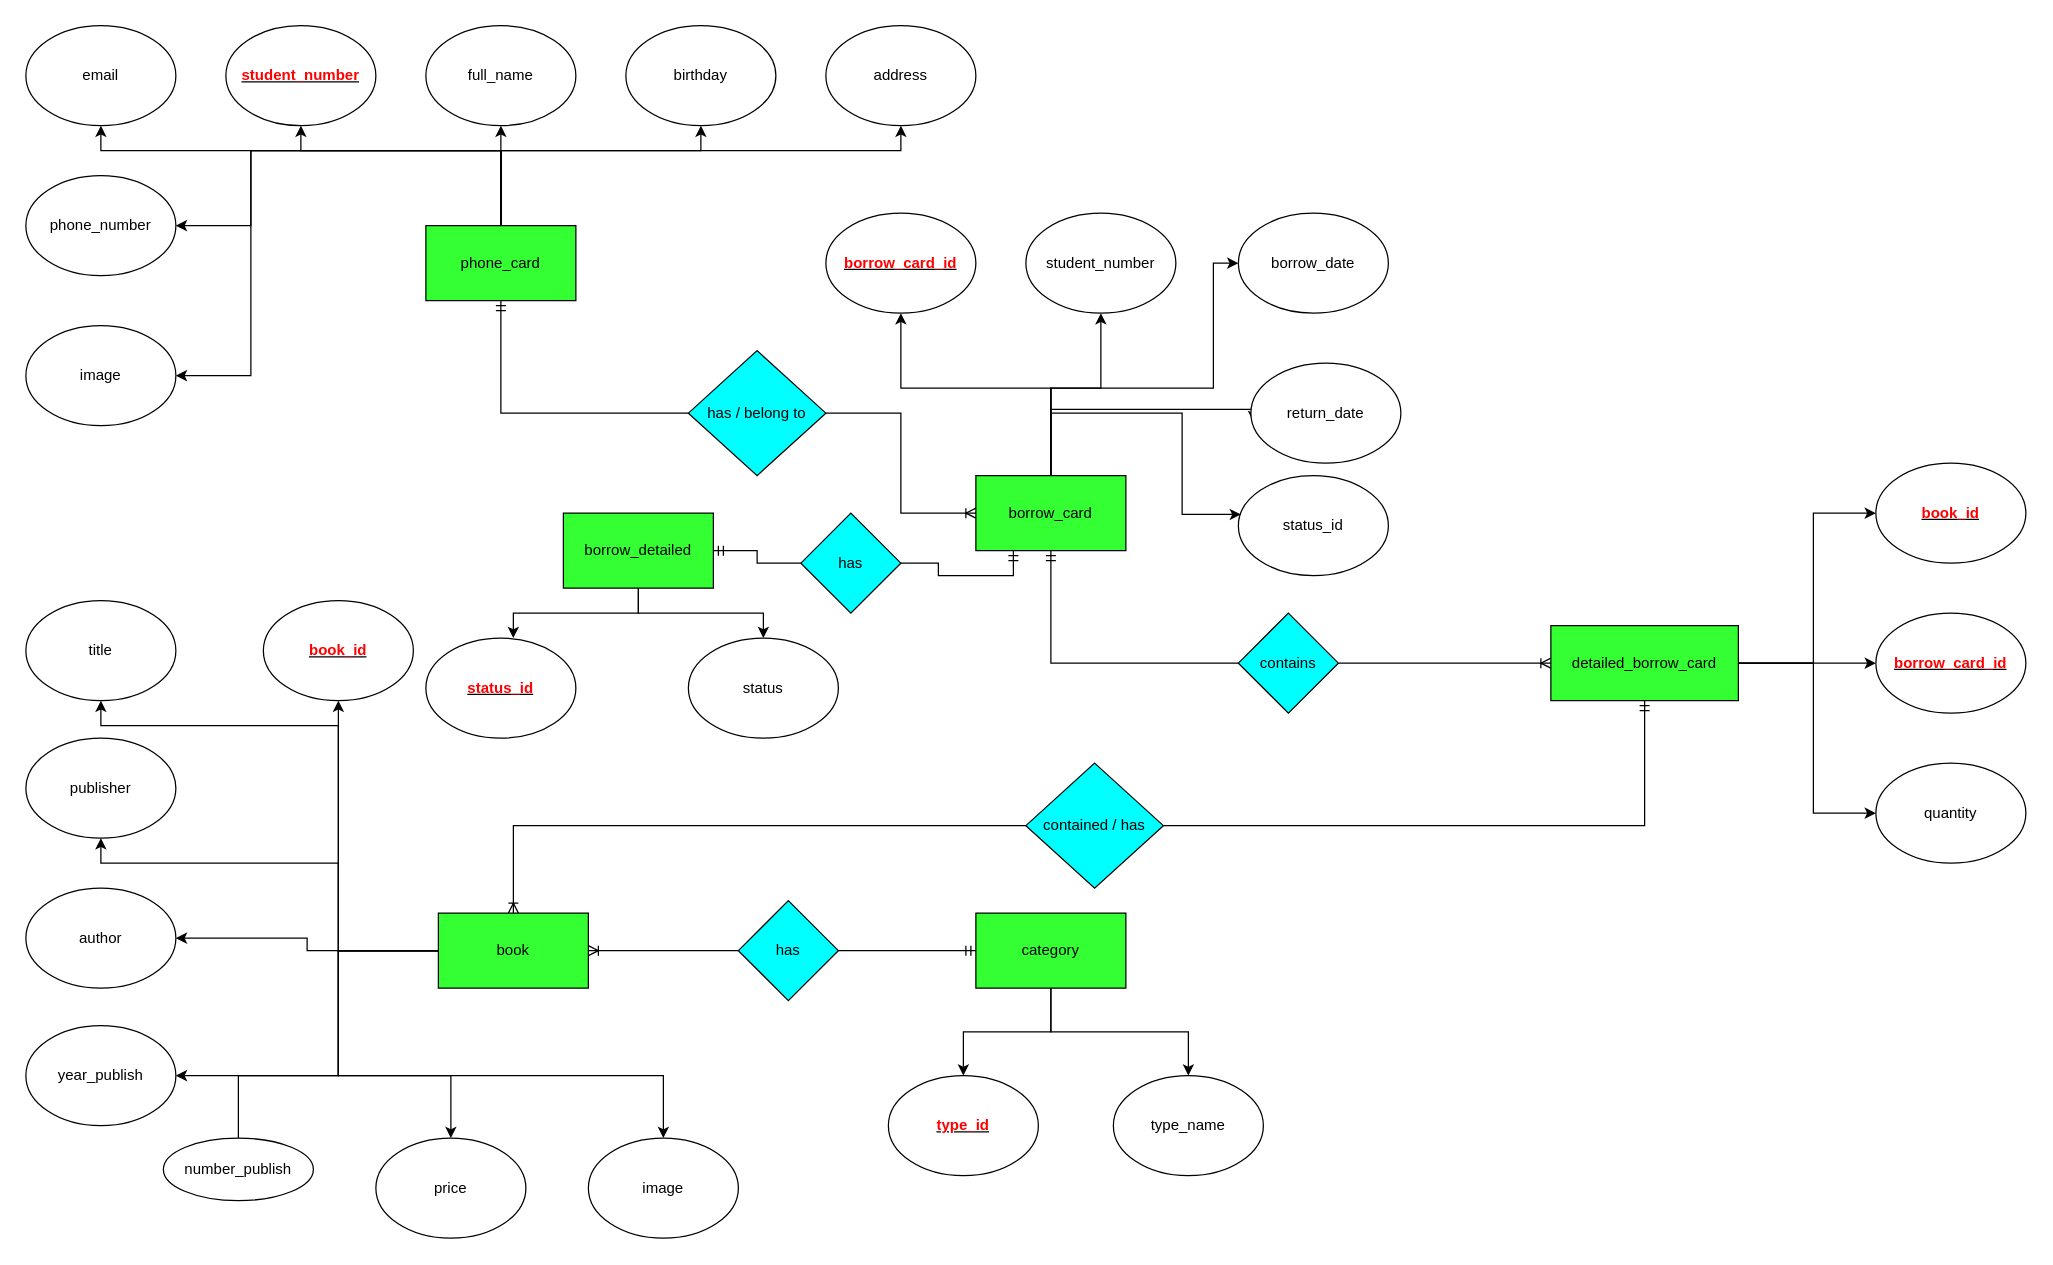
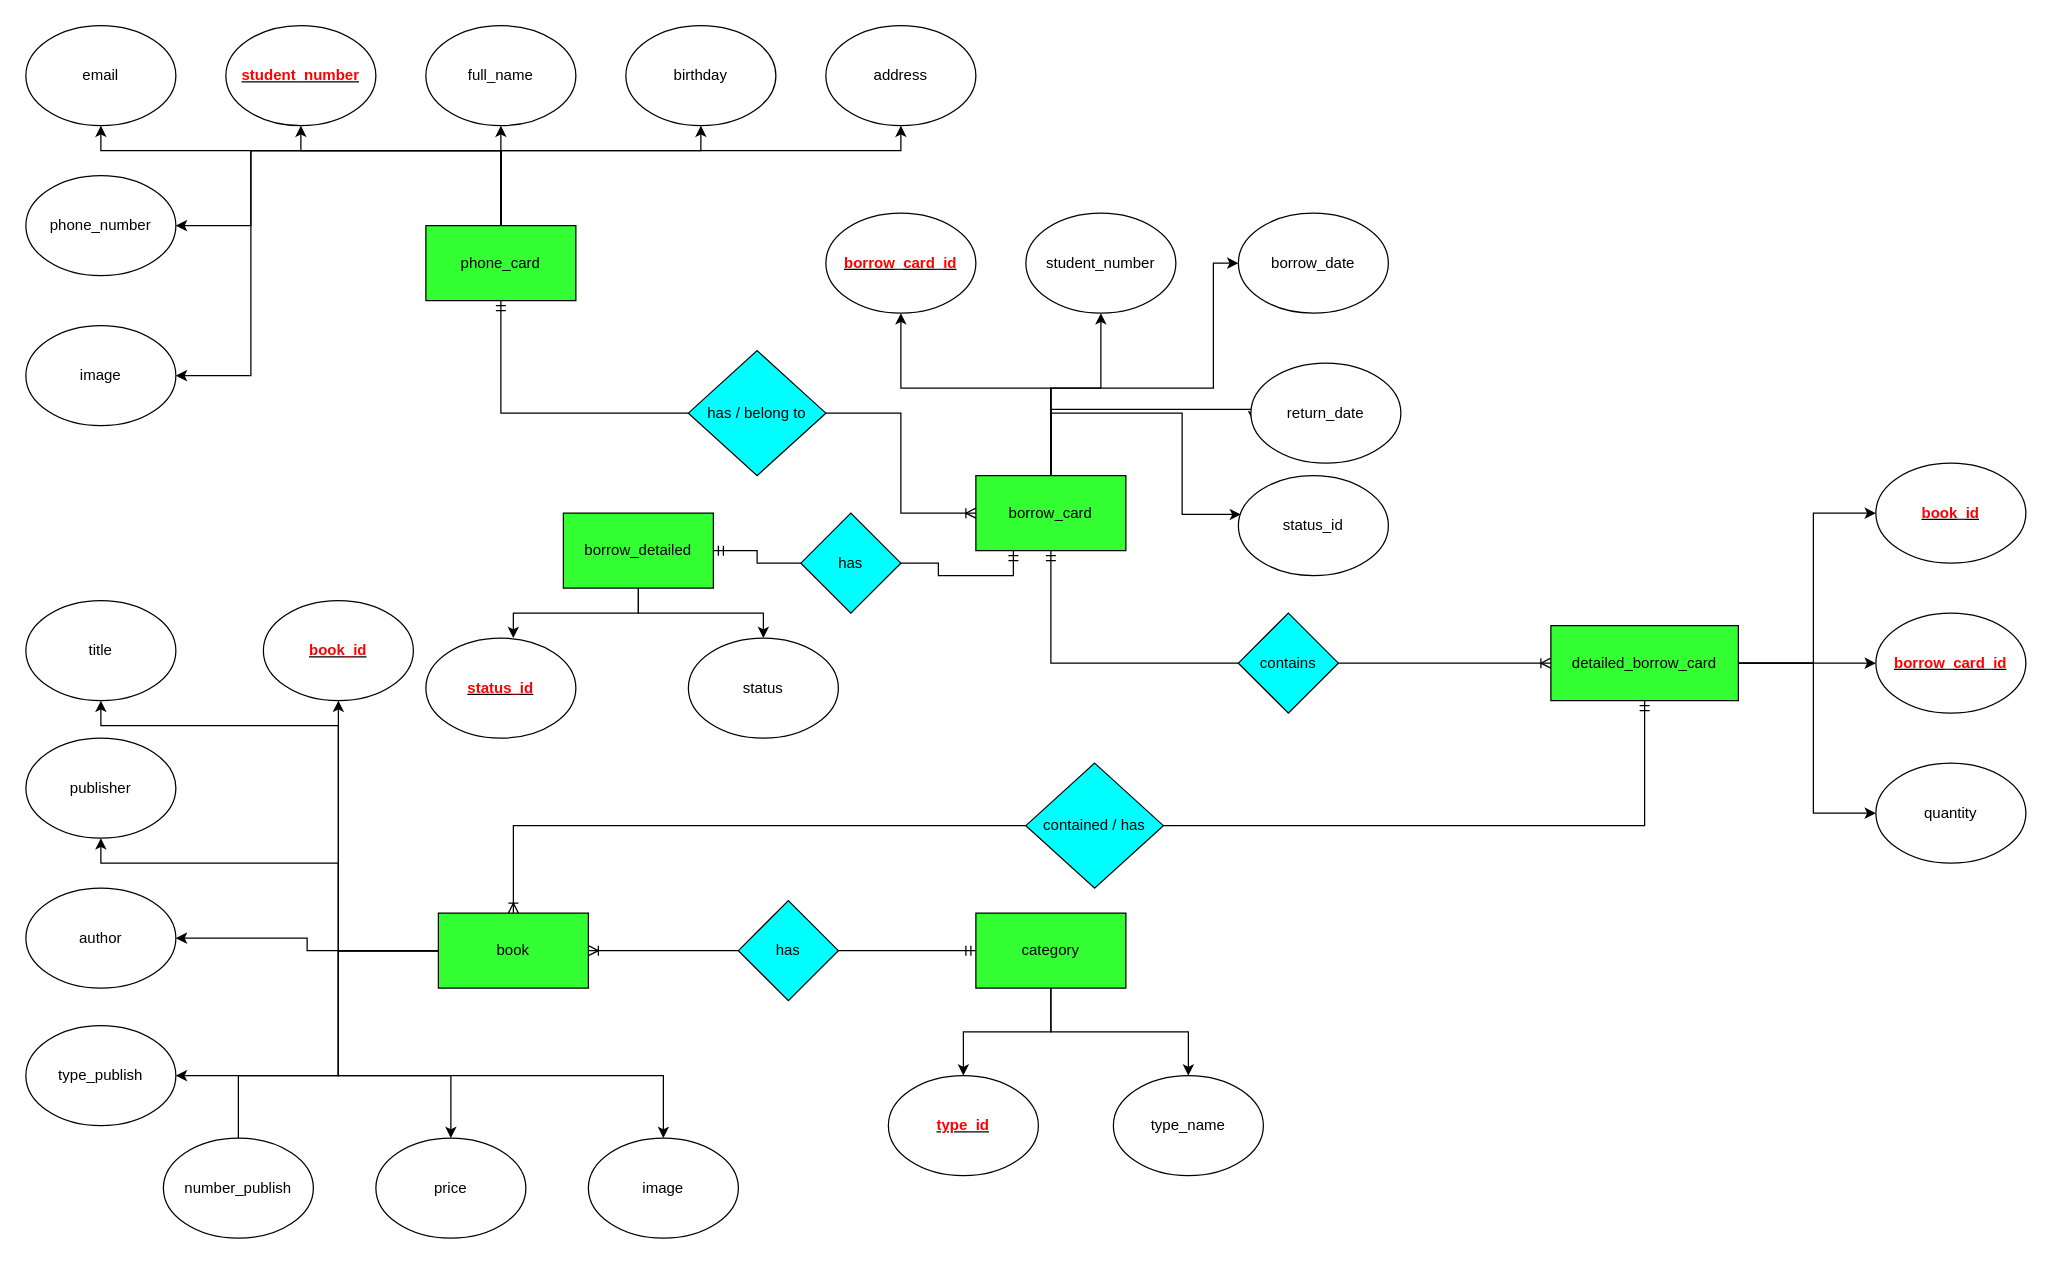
node "year_publish": label "year_publish" -> "type_publish"
node "number_publish": size 150x63 -> 150x100
